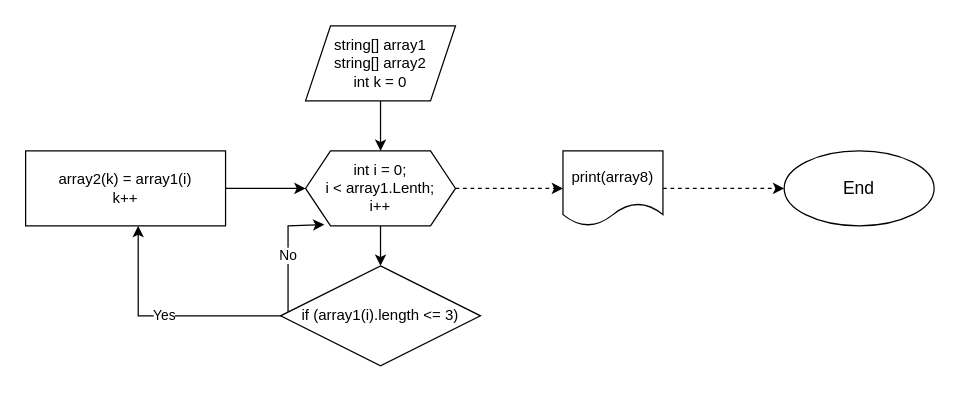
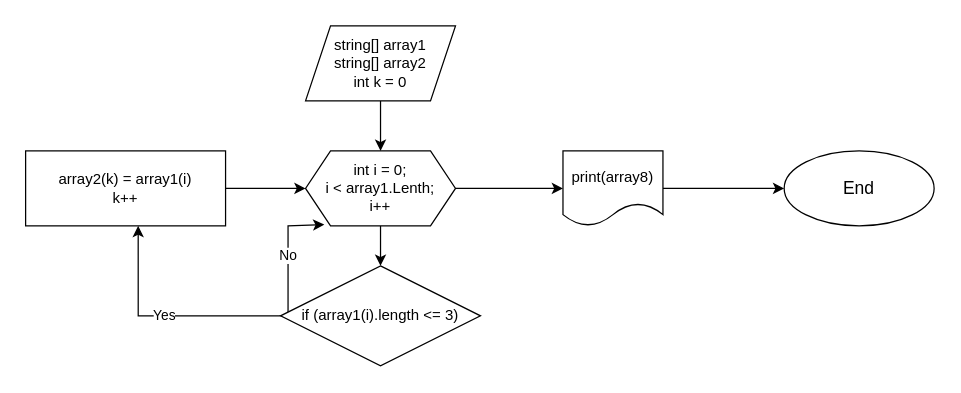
edge "int i = 0; i < array1.Lenth; i++" -> "print(array8)": style dashed -> solid
edge "print(array8)" -> "End": style dashed -> solid
